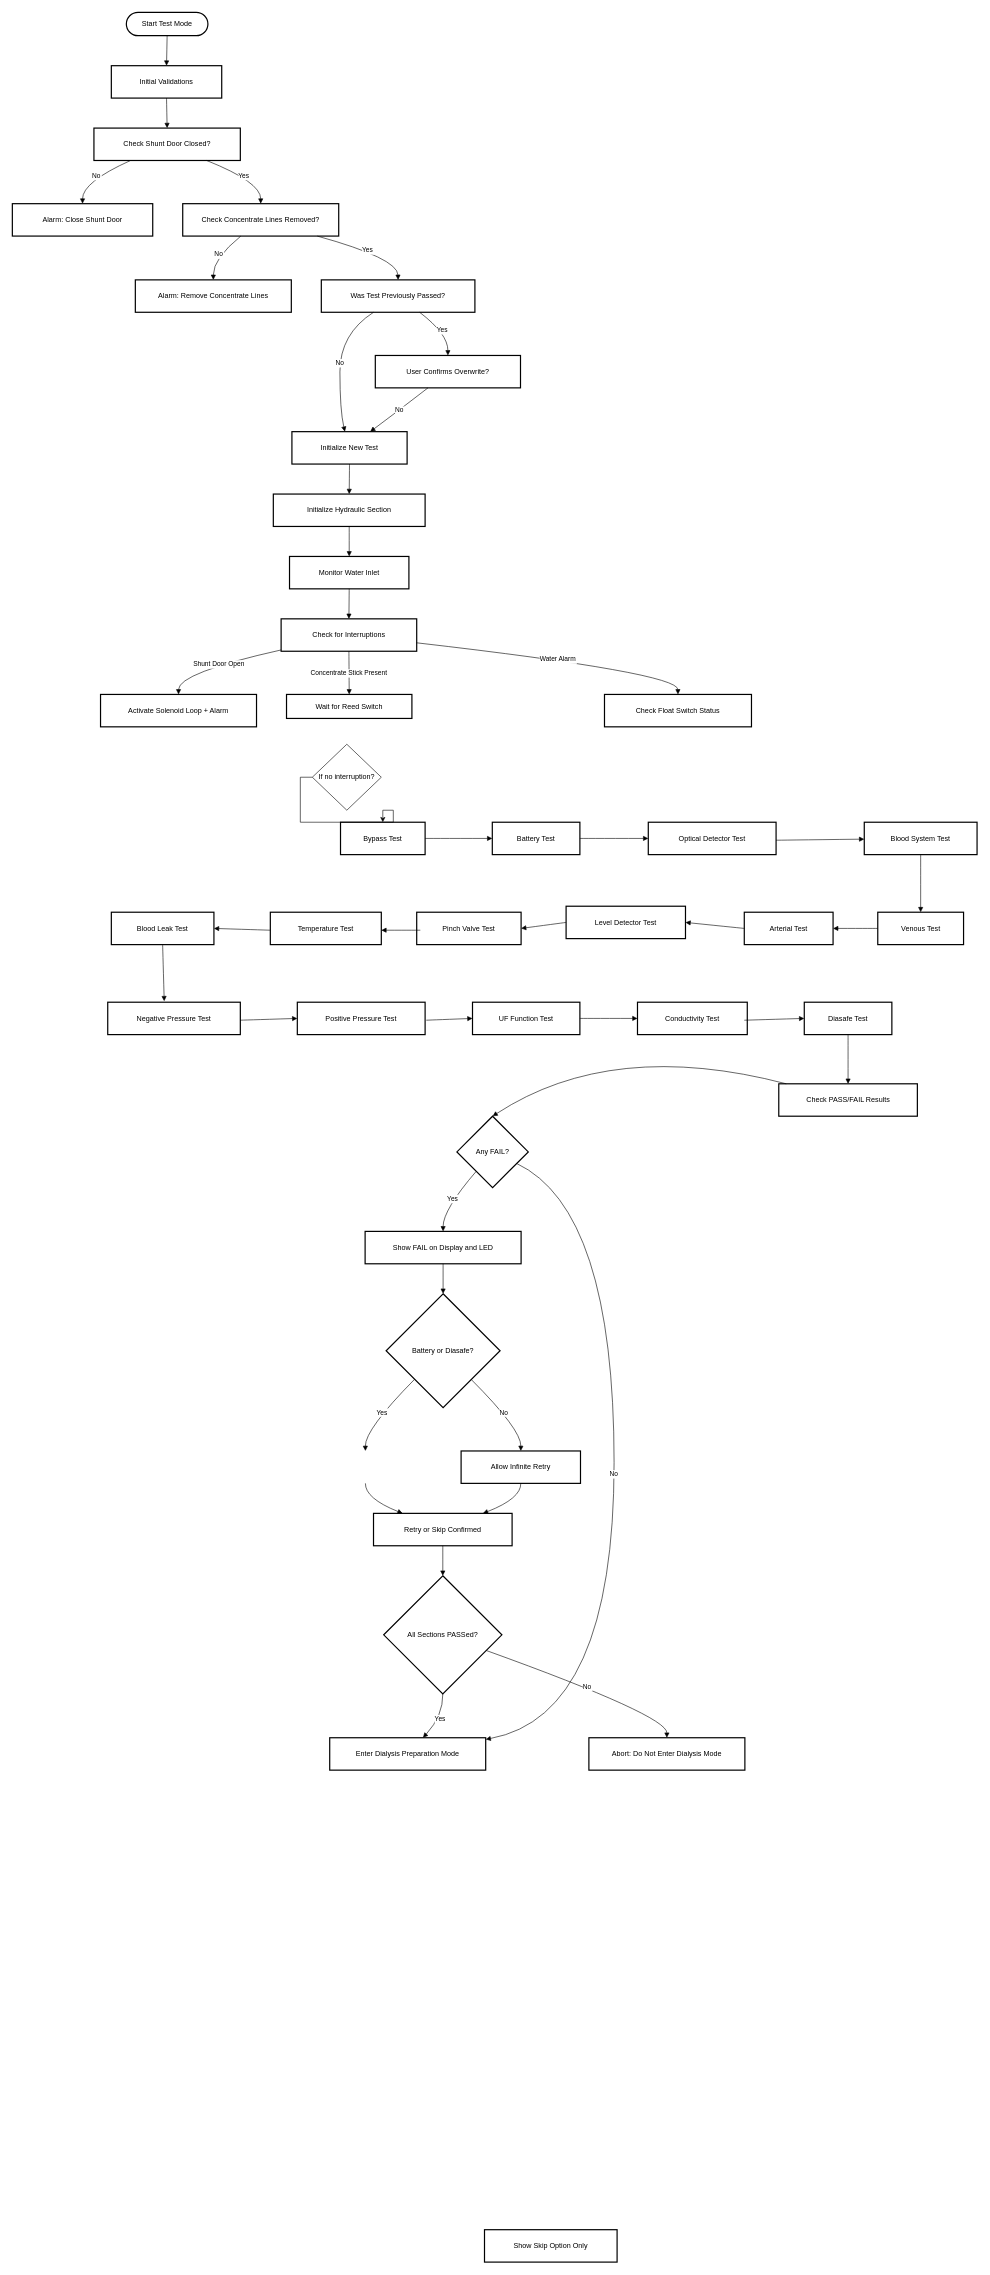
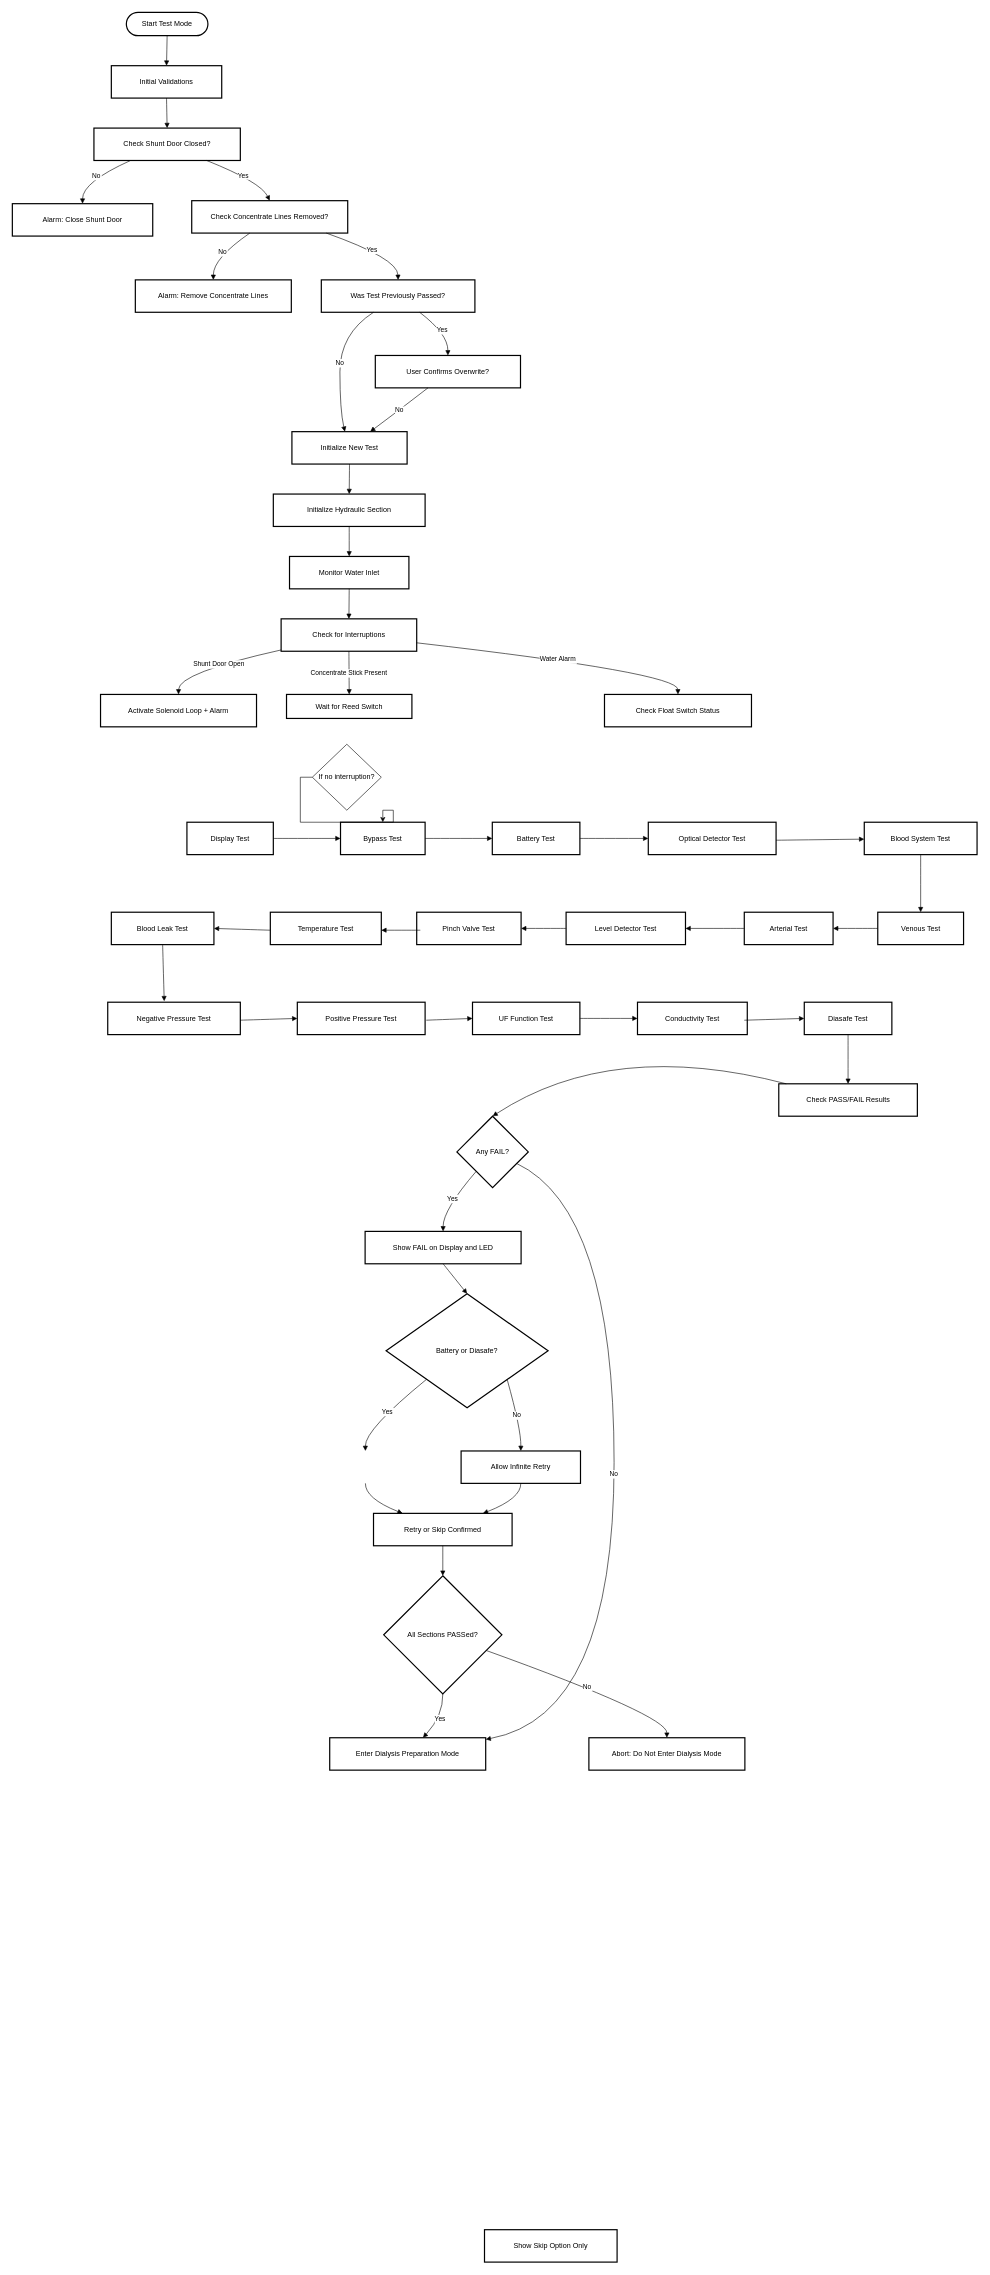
node "Check Concentrate Lines Removed?": moved (261, 220) -> (270, 217)
node "Display Test": added
edge "Display Test" -> "Bypass Test": added
node "Level Detector Test": moved (626, 923) -> (626, 929)
node "Battery or Diasafe?": size 114x114 -> 162x114
